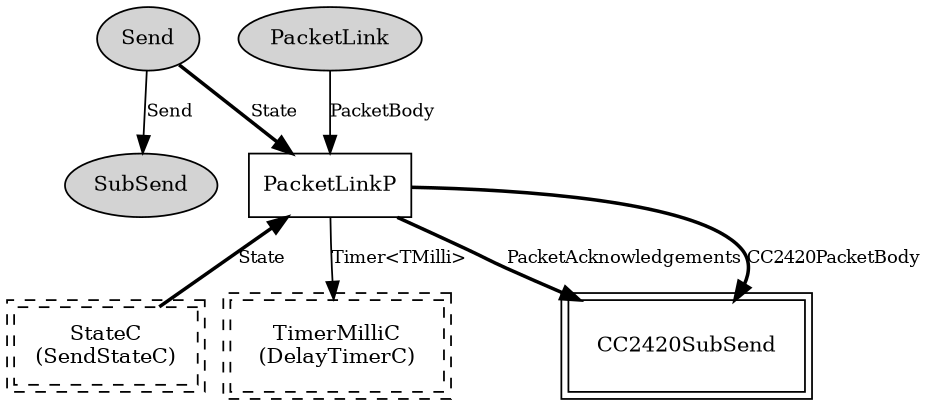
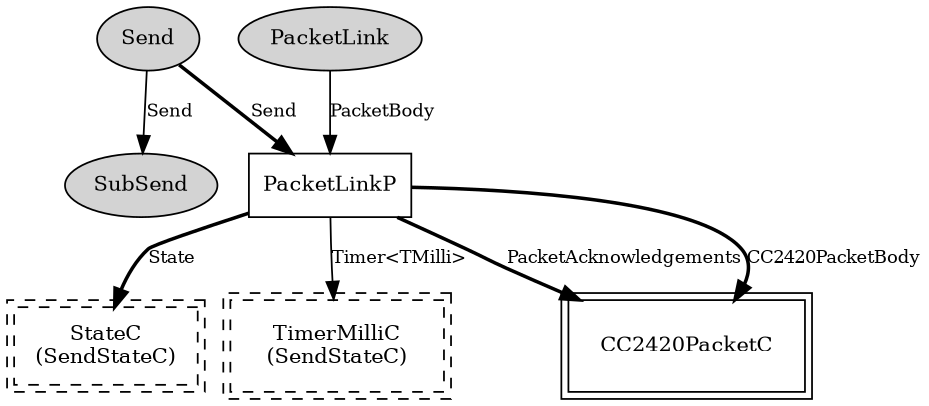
edge "Send" -> "PacketLinkP": label "State" -> "Send"
edge "StateC (SendStateC)" -> "PacketLinkP": reversed
node "TimerMilliC (DelayTimerC)": label "TimerMilliC (DelayTimerC)" -> "TimerMilliC (SendStateC)"
node "CC2420SubSend": label "CC2420SubSend" -> "CC2420PacketC"
